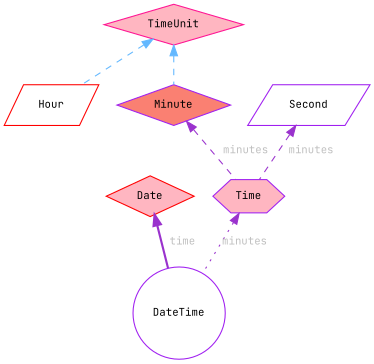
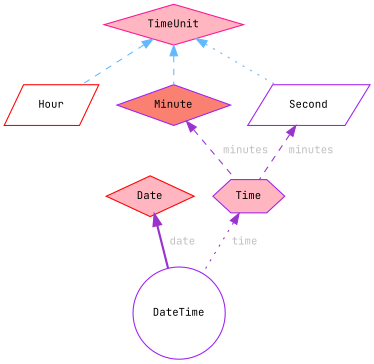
edge "Second" -> "TimeUnit": added
edge "DateTime" -> "Date": label " time" -> " date"
edge "DateTime" -> "Time": label " minutes" -> " time"
